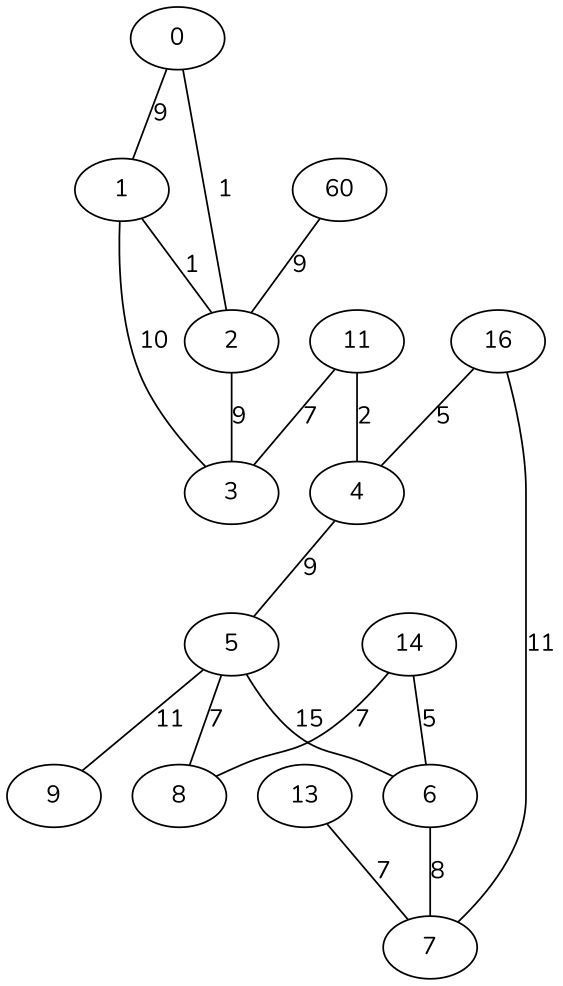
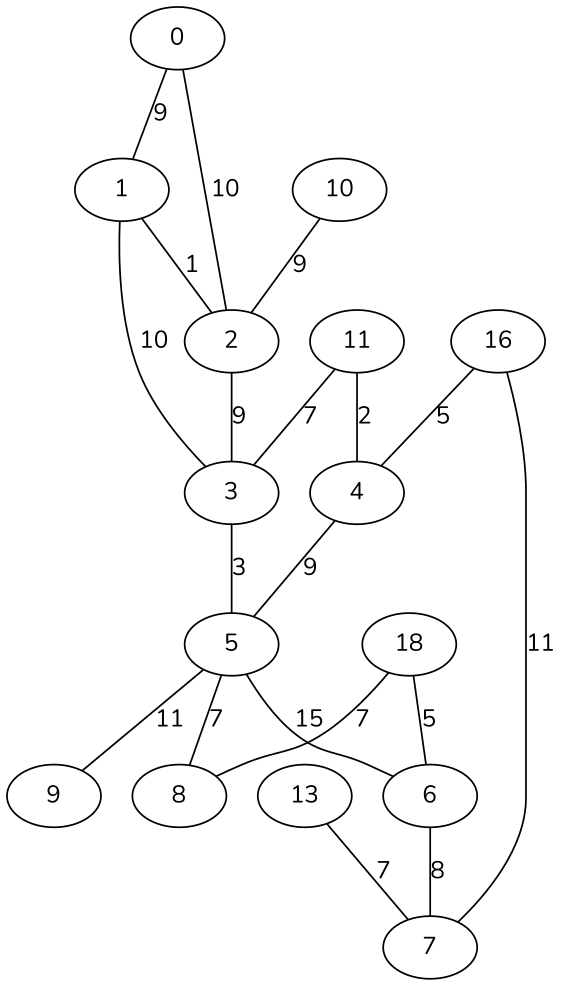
edge "0" -- "2": label "1" -> "10"
node "60": label "60" -> "10"
edge "3" -- "5": added, label "3"
node "14": label "14" -> "18"
